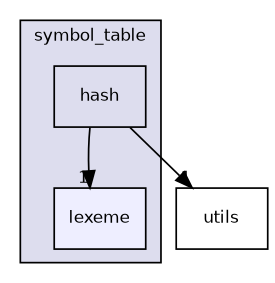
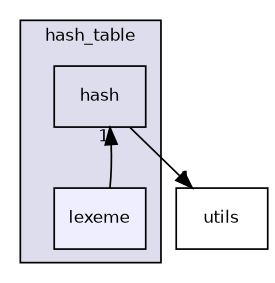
cluster "symbol_table": label "symbol_table" -> "hash_table"
edge "hash" -> "lexeme": reversed
